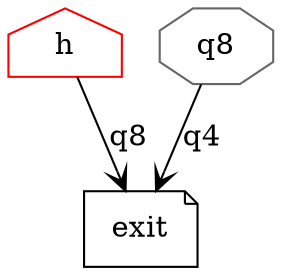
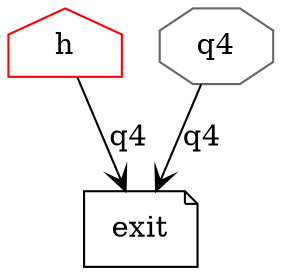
node "q8": label "q8" -> "q4"
edge "h" -> "exit": label "q8" -> "q4"
